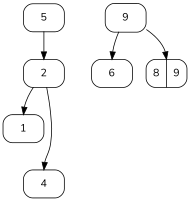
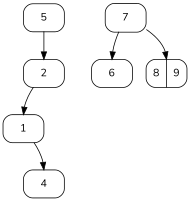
node "9": label "9" -> "7"
edge "2" -> "4": now "1" -> "4"
